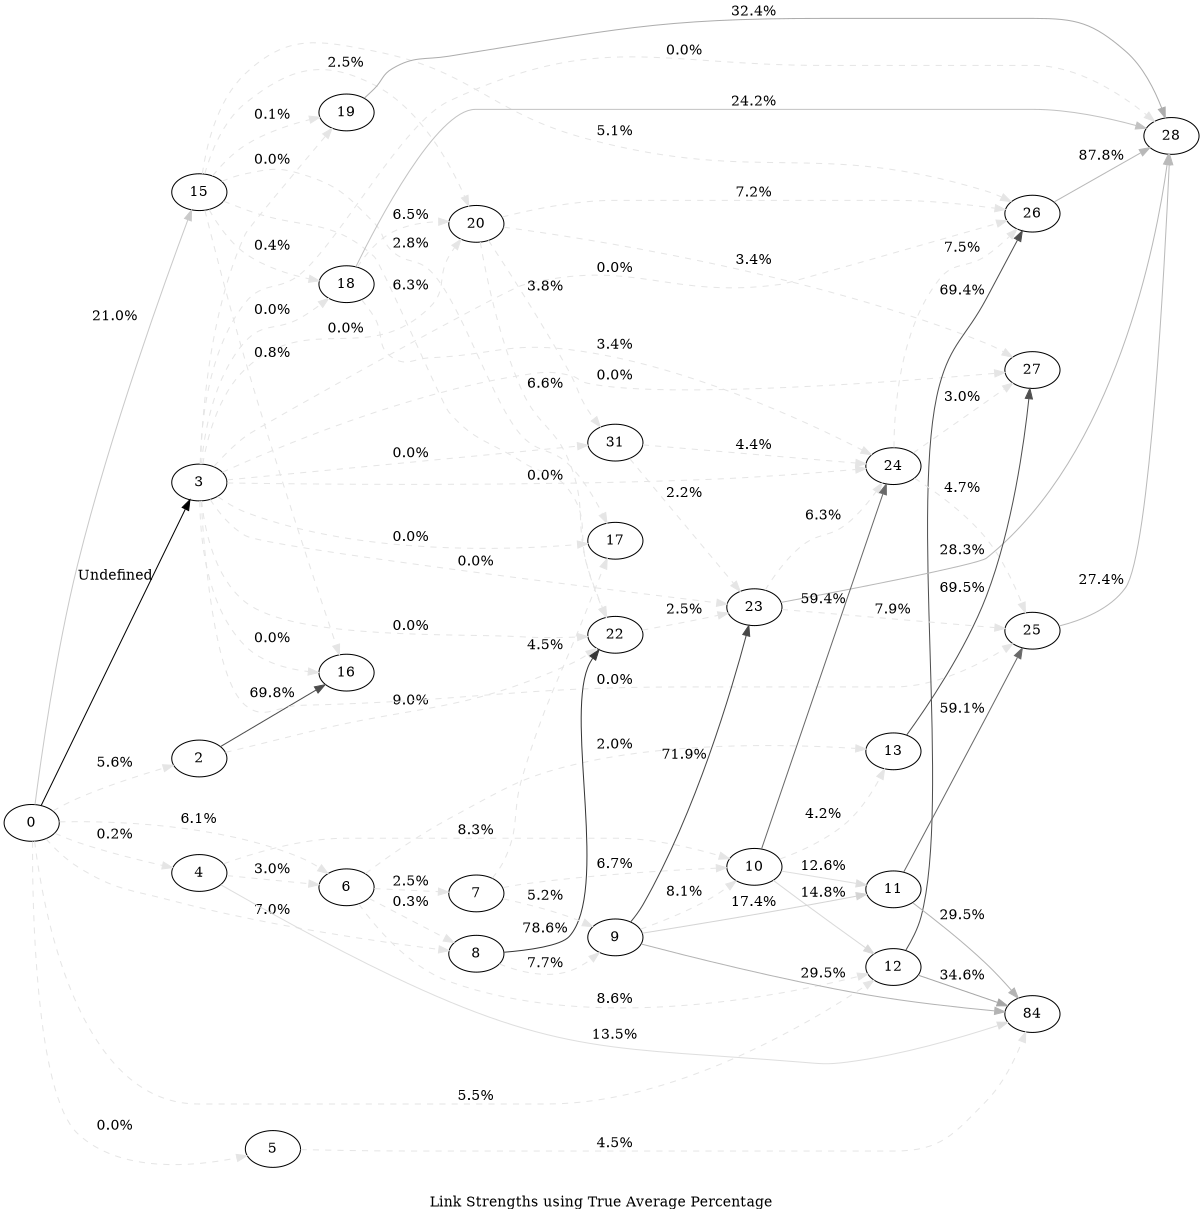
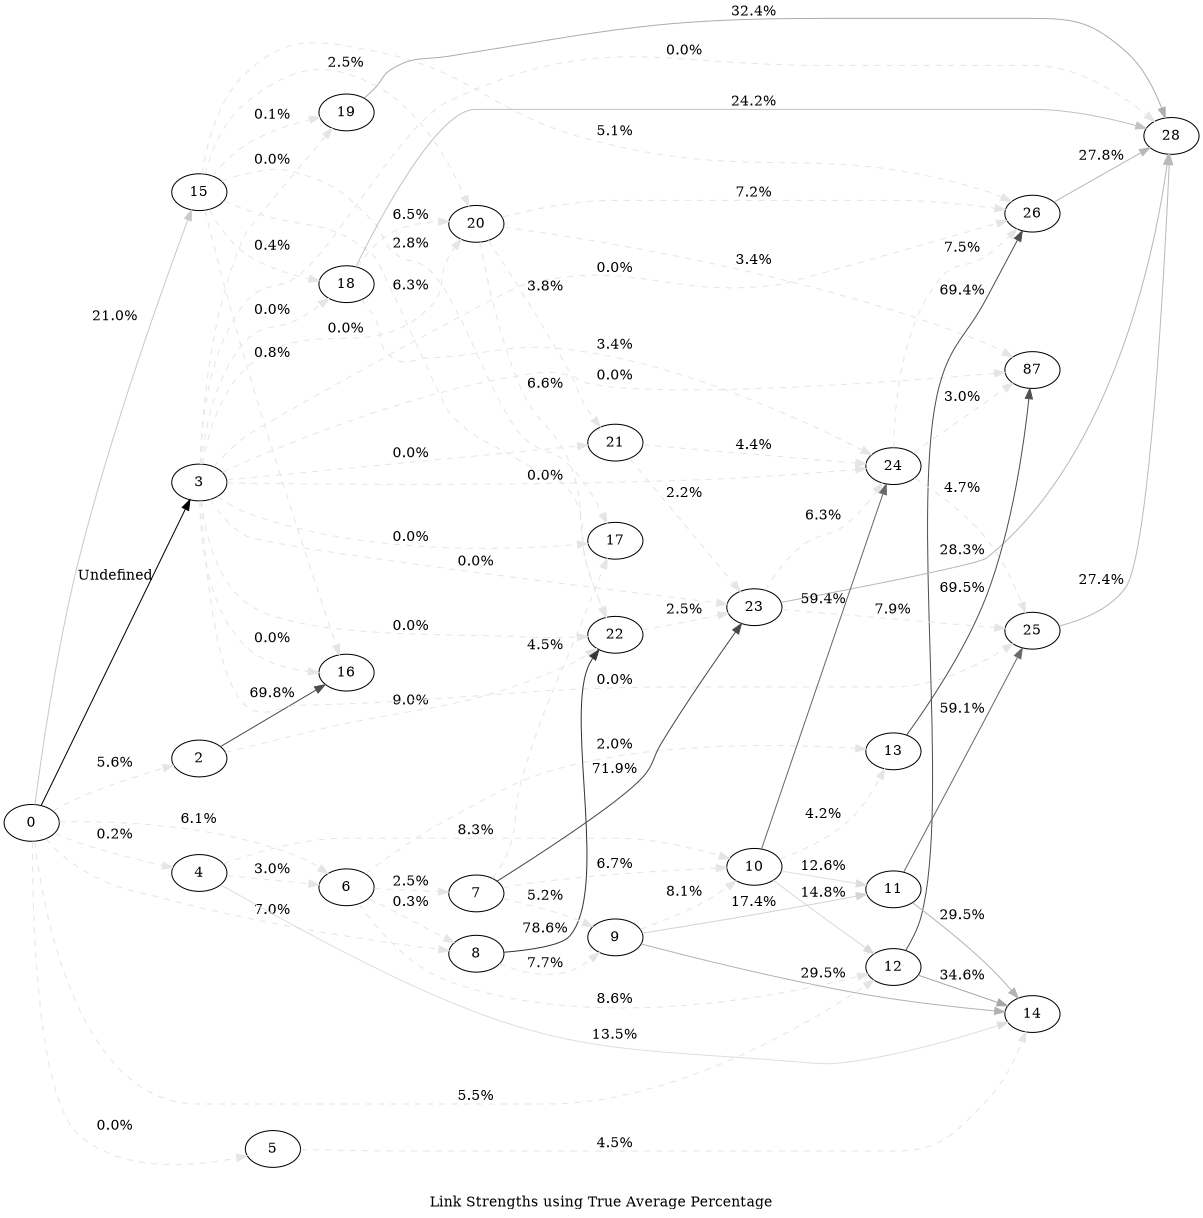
edge "26" -> "28": label "87.8%" -> "27.8%"
node "27": label "27" -> "87"
node "31": label "31" -> "21"
edge "9" -> "23": now "7" -> "23"
node "84": label "84" -> "14"
